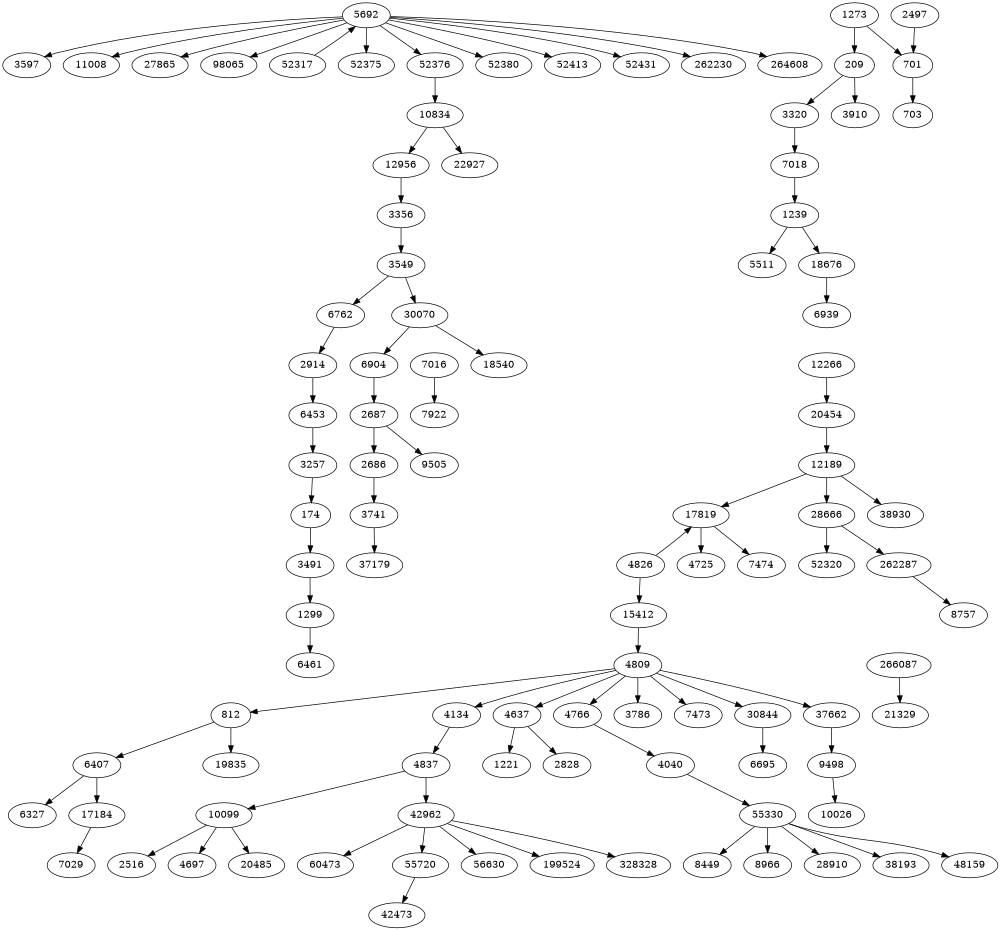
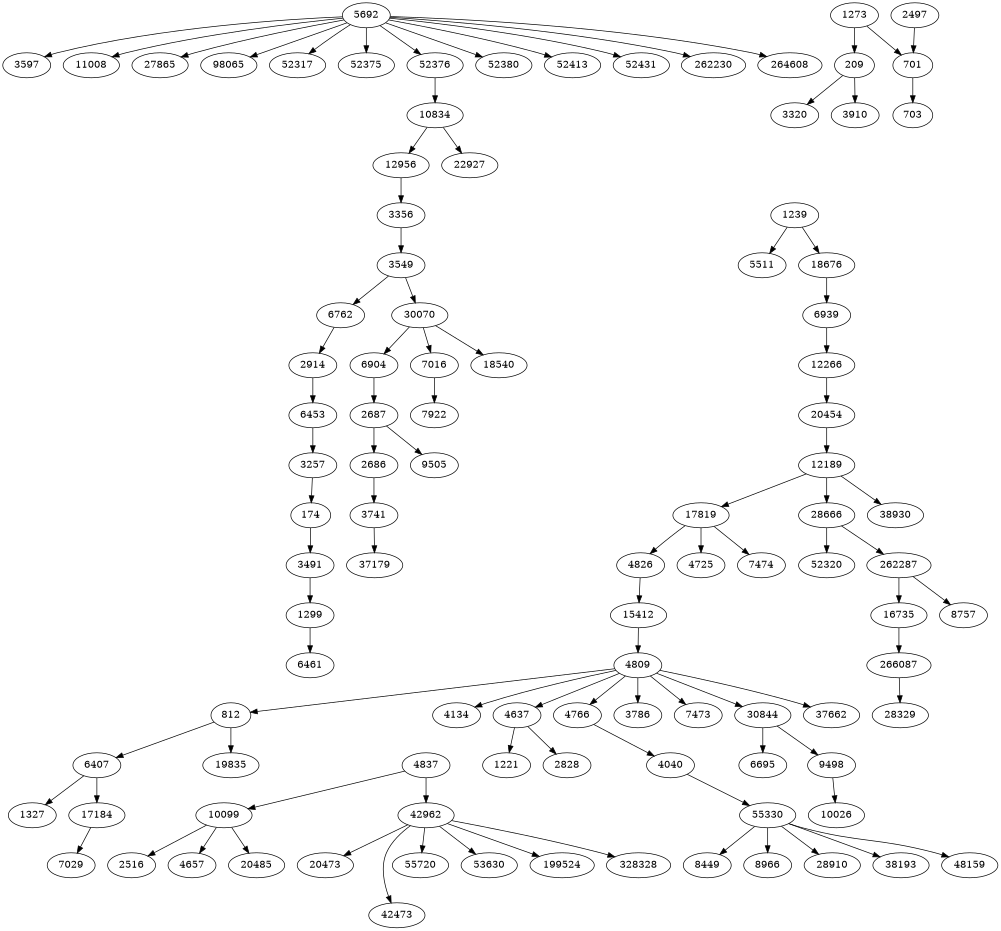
edge "52317" -> "5692": reversed
node "7018": removed
edge "30070" -> "7016": added
edge "6939" -> "12266": added
edge "4826" -> "17819": reversed
node "16735": added
node "21329": label "21329" -> "28329"
edge "4134" -> "4837": removed
edge "37662" -> "9498": now "30844" -> "9498"
node "6327": label "6327" -> "1327"
node "4697": label "4697" -> "4657"
node "60473": label "60473" -> "20473"
node "56630": label "56630" -> "53630"
edge "55720" -> "42473": now "42962" -> "42473"
